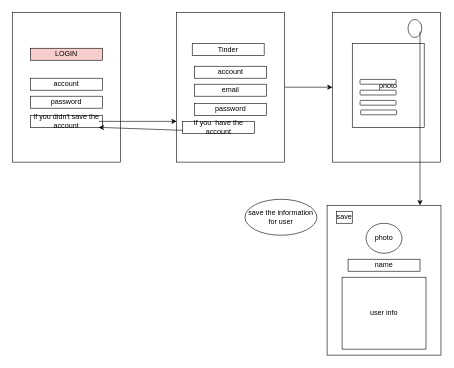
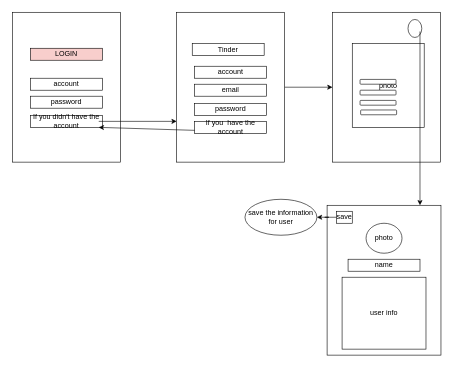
node "If you didn't save the account": label "If you didn't save the account" -> "If you didn't have the account"
node "If you have the account": moved (219, 128) -> (231, 128)
edge "save" -> "save the information for user": added
